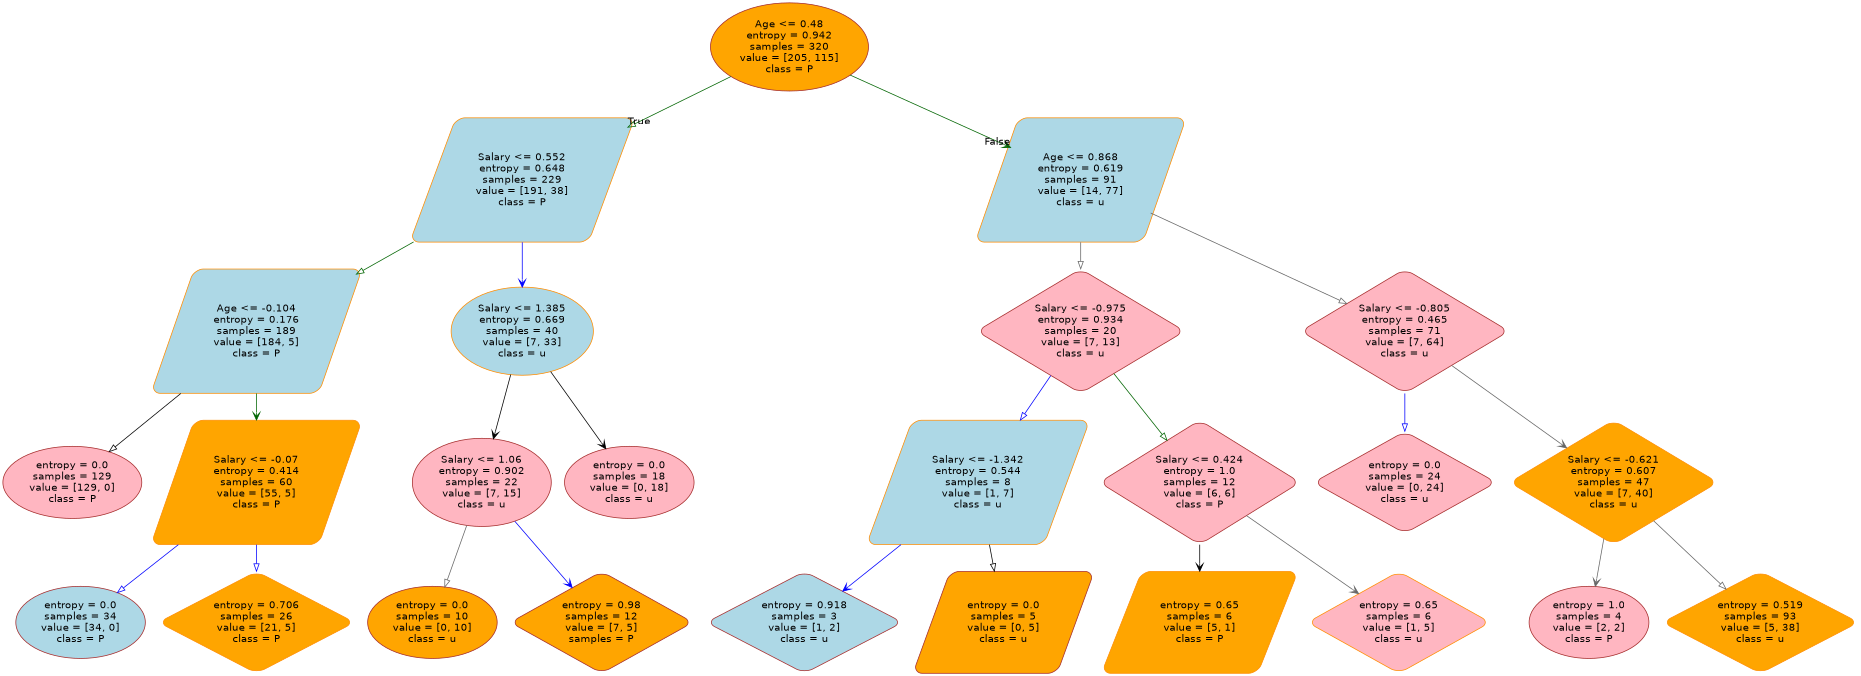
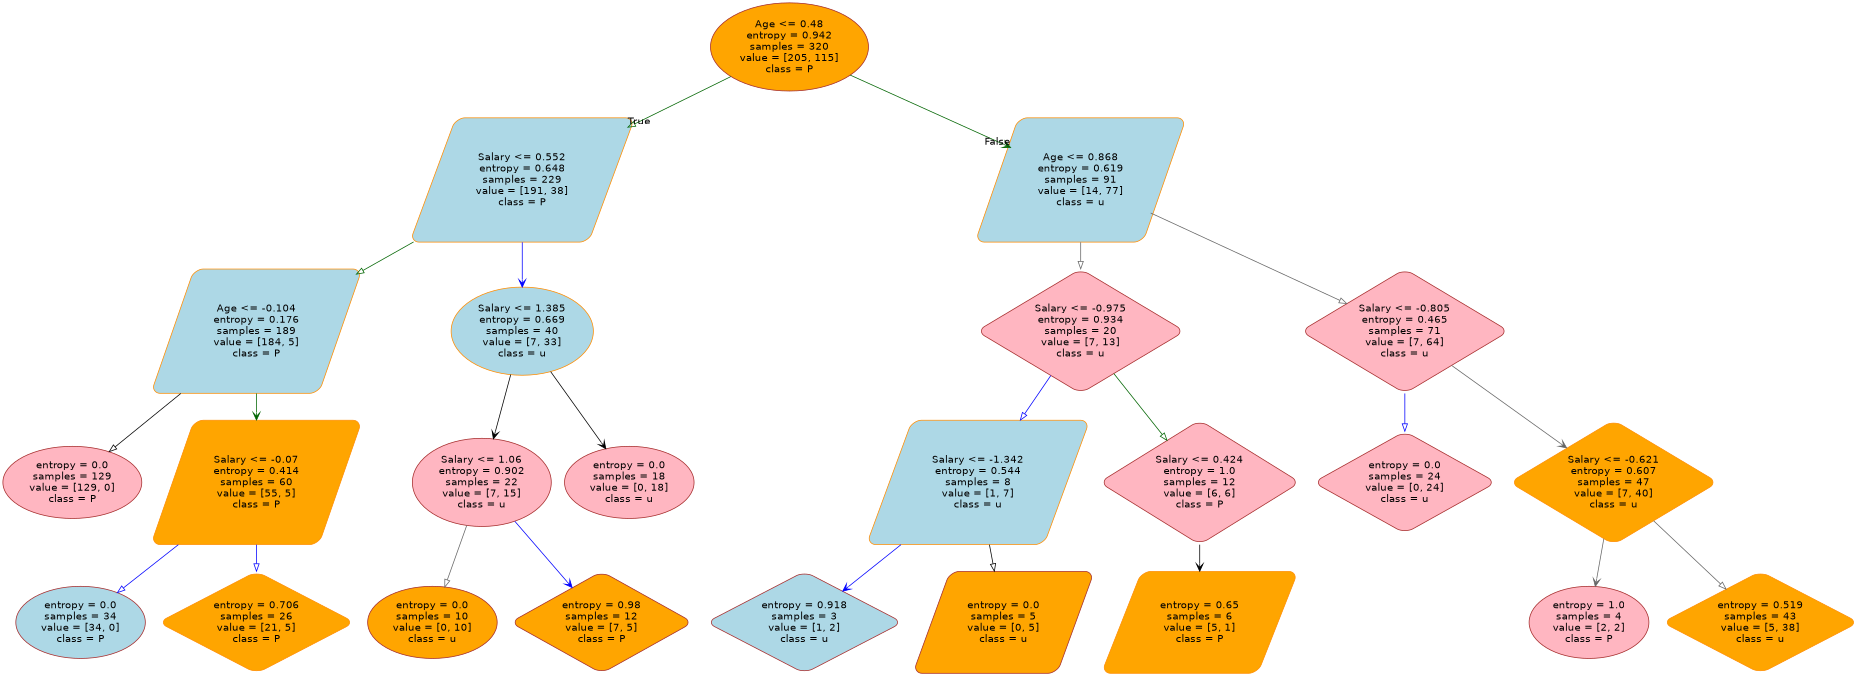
node "entropy = 0.98 samples = 12 value = [7, 5] samples = P": label "entropy = 0.98 samples = 12 value = [7, 5] samples = P" -> "entropy = 0.98 samples = 12 value = [7, 5] class = P"
node "entropy = 0.65 samples = 6 value = [1, 5] class = u": removed
node "entropy = 0.519 samples = 93 value = [5, 38] class = u": label "entropy = 0.519 samples = 93 value = [5, 38] class = u" -> "entropy = 0.519 samples = 43 value = [5, 38] class = u"
